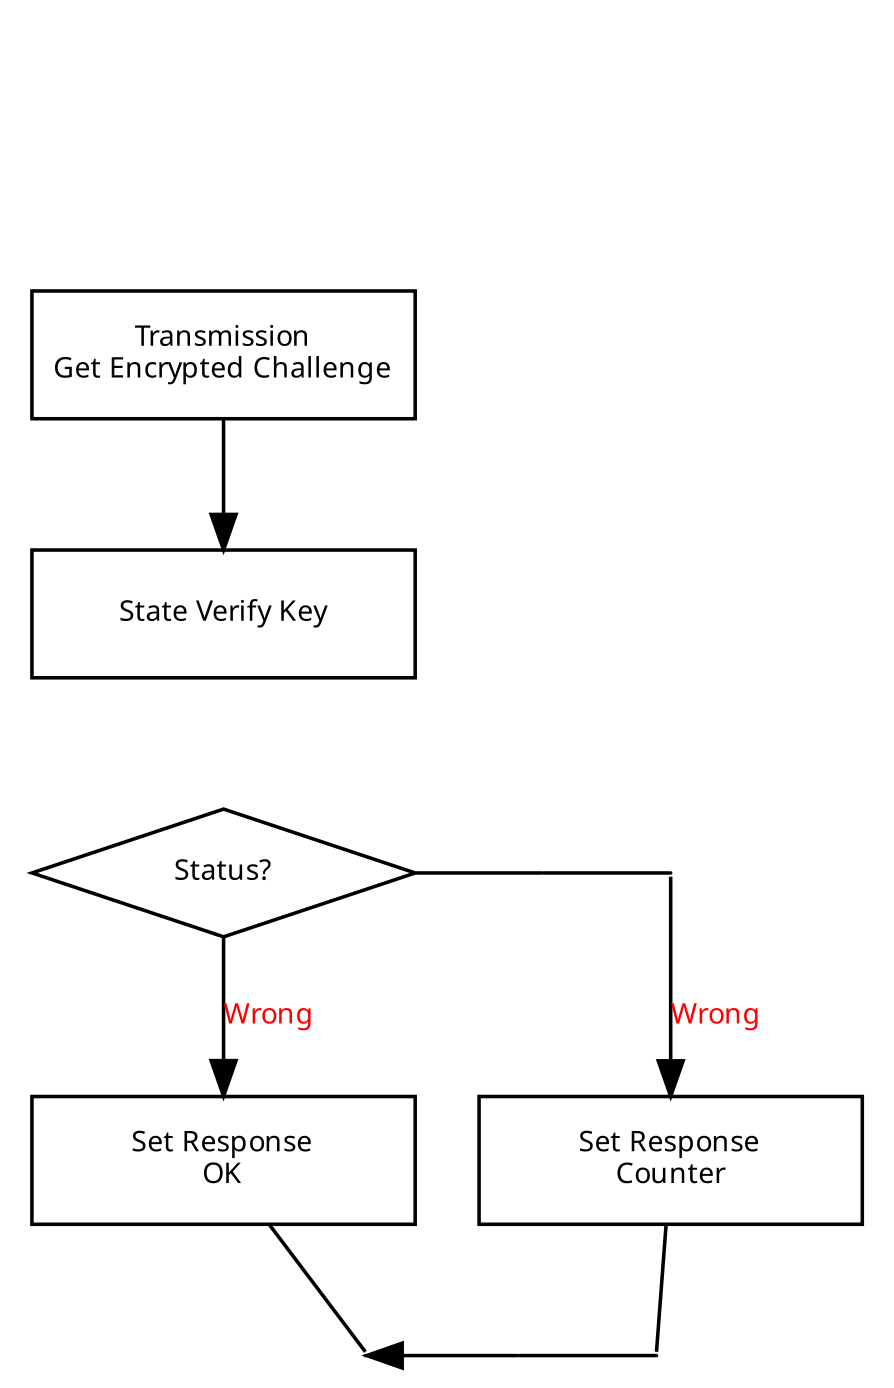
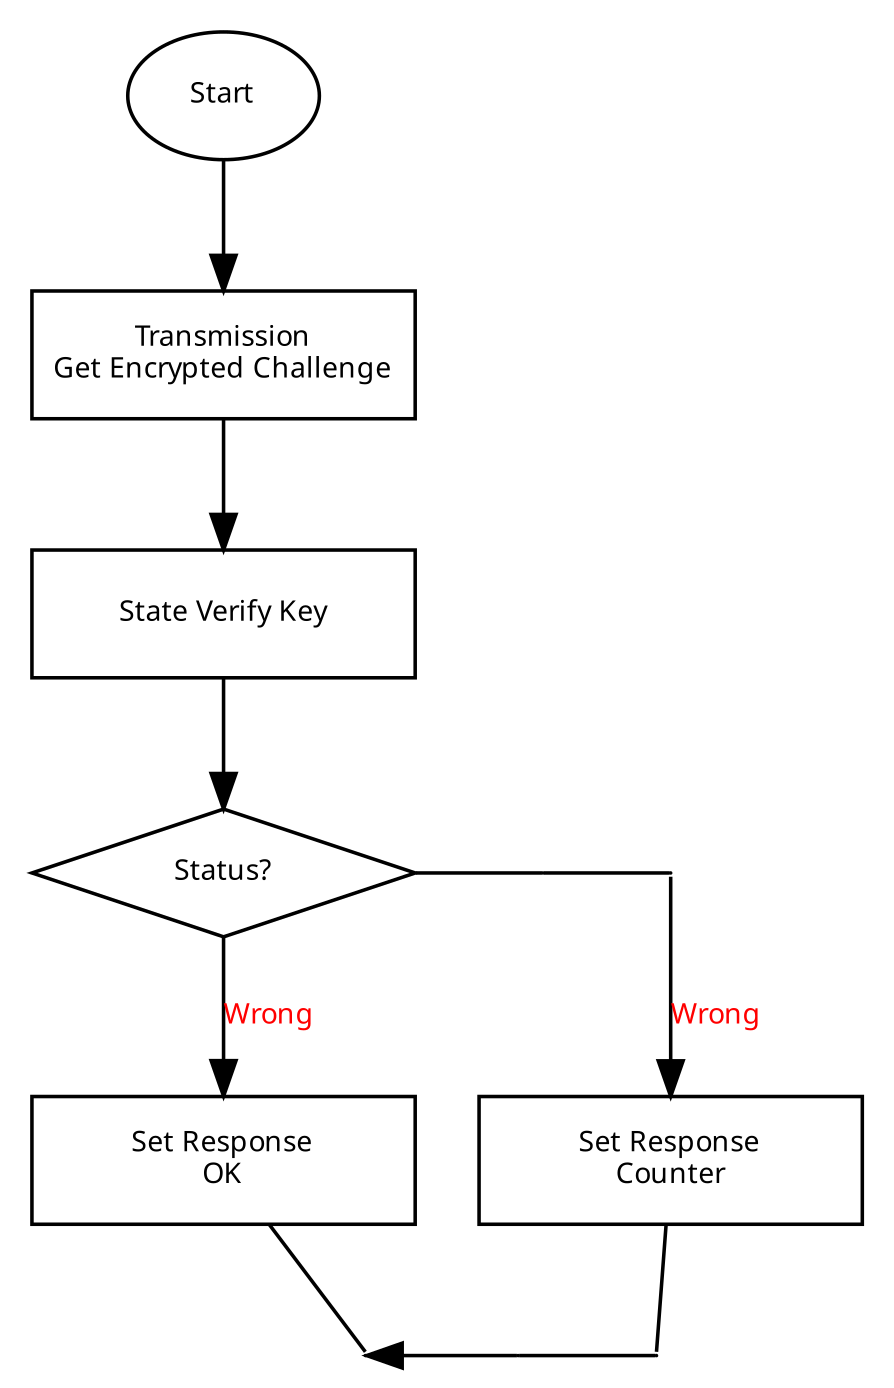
node "Start": added
edge "State Verify Key" -> "Status?": added
